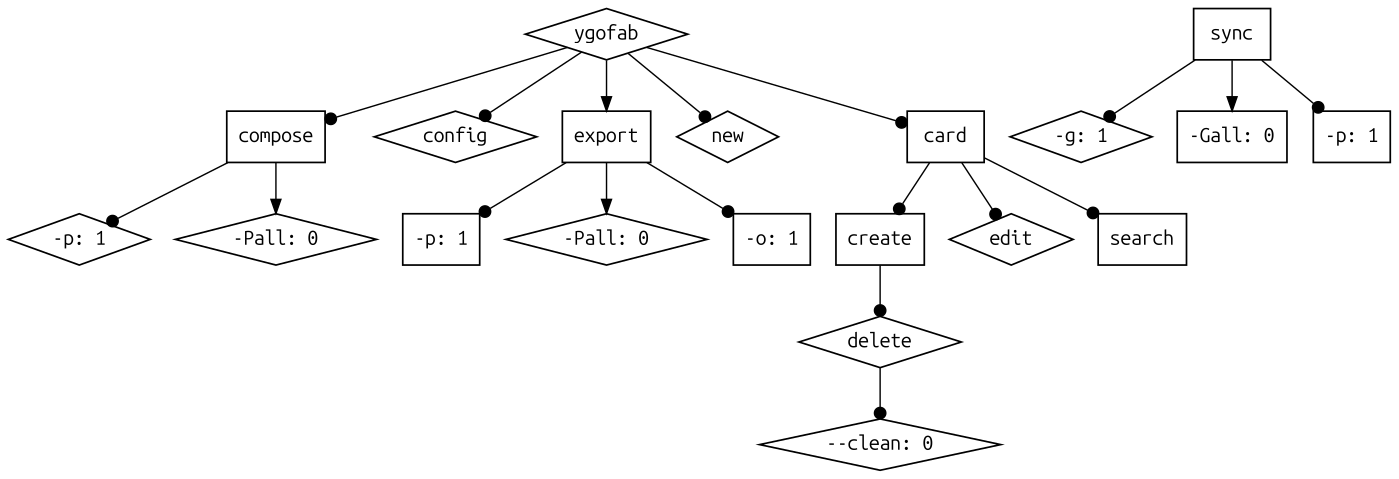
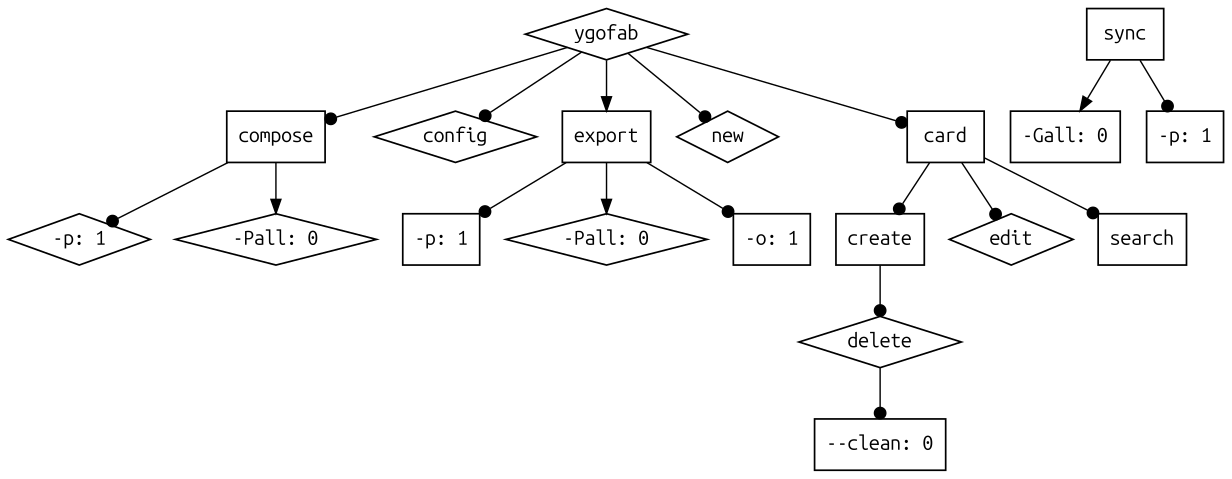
node "-g: 1": removed
node "--clean: 0": shape diamond -> box
